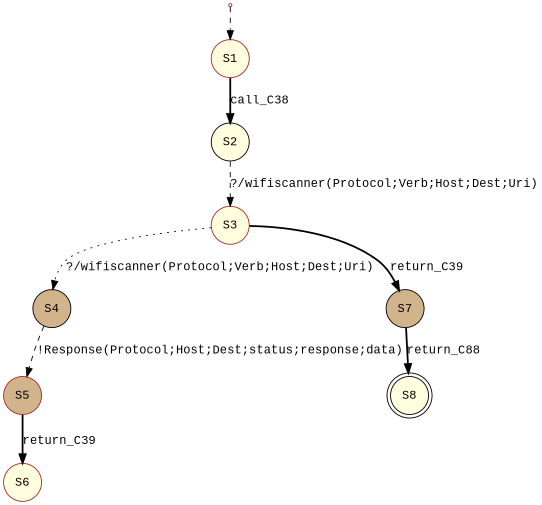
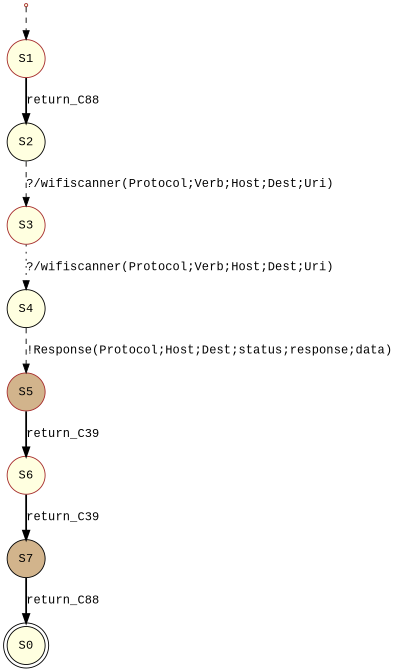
edge "S1" -> "S2": label "call_C38" -> "return_C88"
edge "S3" -> "S7": now "S6" -> "S7"
node "S4": fillcolor tan -> lightyellow
node "S8": label "S8" -> "S0"
